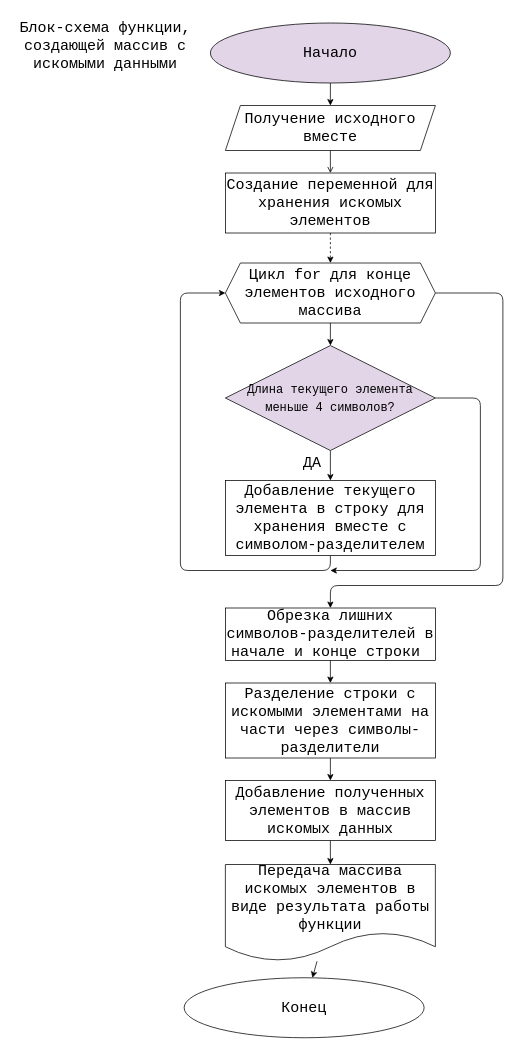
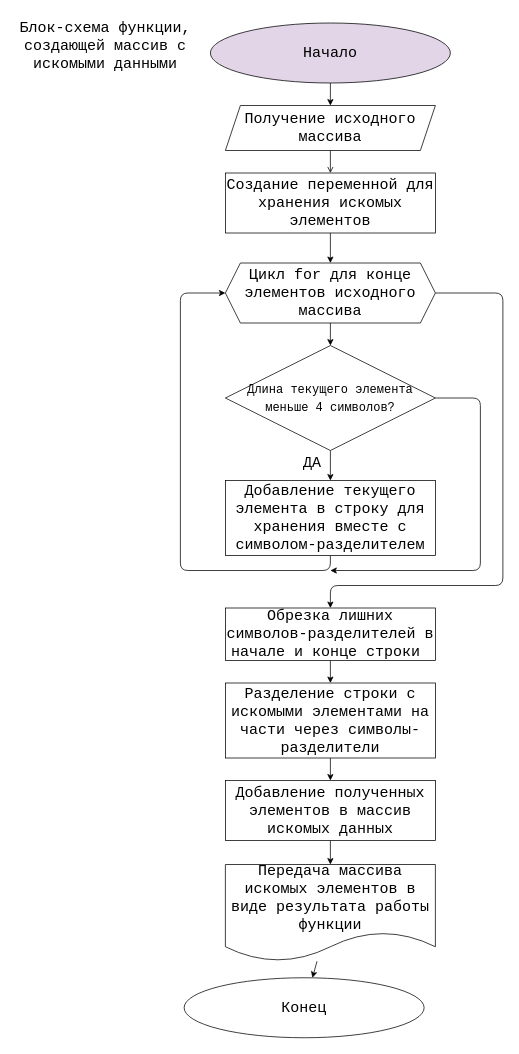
node "Получение исходного вместе": label "Получение исходного вместе" -> "Получение исходного массива"
edge "Создание переменной для хранения искомых элементов" -> "Цикл for для конце элементов исходного массива": style dashed -> solid
node "Длина текущего элемента меньше 4 символов?": fillcolor #e1d5e7 -> #ffffff
